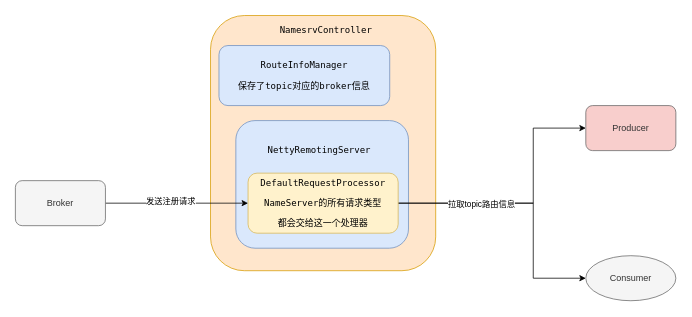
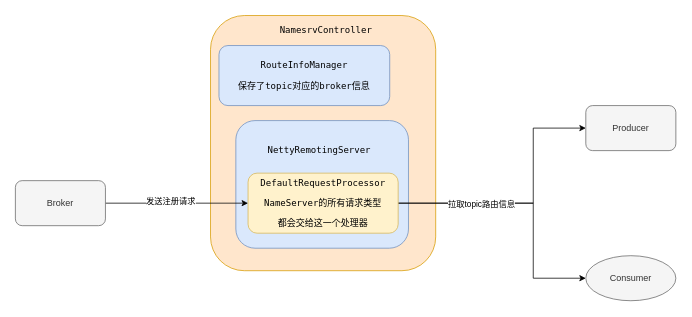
node "Producer": fillcolor #f8cecc -> #f5f5f5
